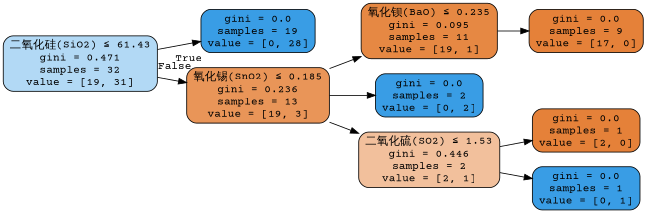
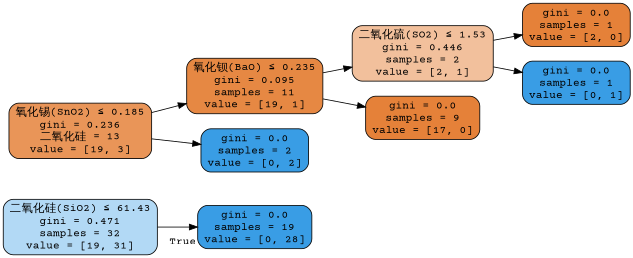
edge "二氧化硅(SiO2) ≤ 61.43" -> "氧化锡(SnO2) ≤ 0.185": removed
node "氧化锡(SnO2) ≤ 0.185": text "samples = 13" -> "二氧化硅 = 13"
edge "氧化锡(SnO2) ≤ 0.185" -> "二氧化硫(SO2) ≤ 1.53": now "氧化钡(BaO) ≤ 0.235" -> "二氧化硫(SO2) ≤ 1.53"
